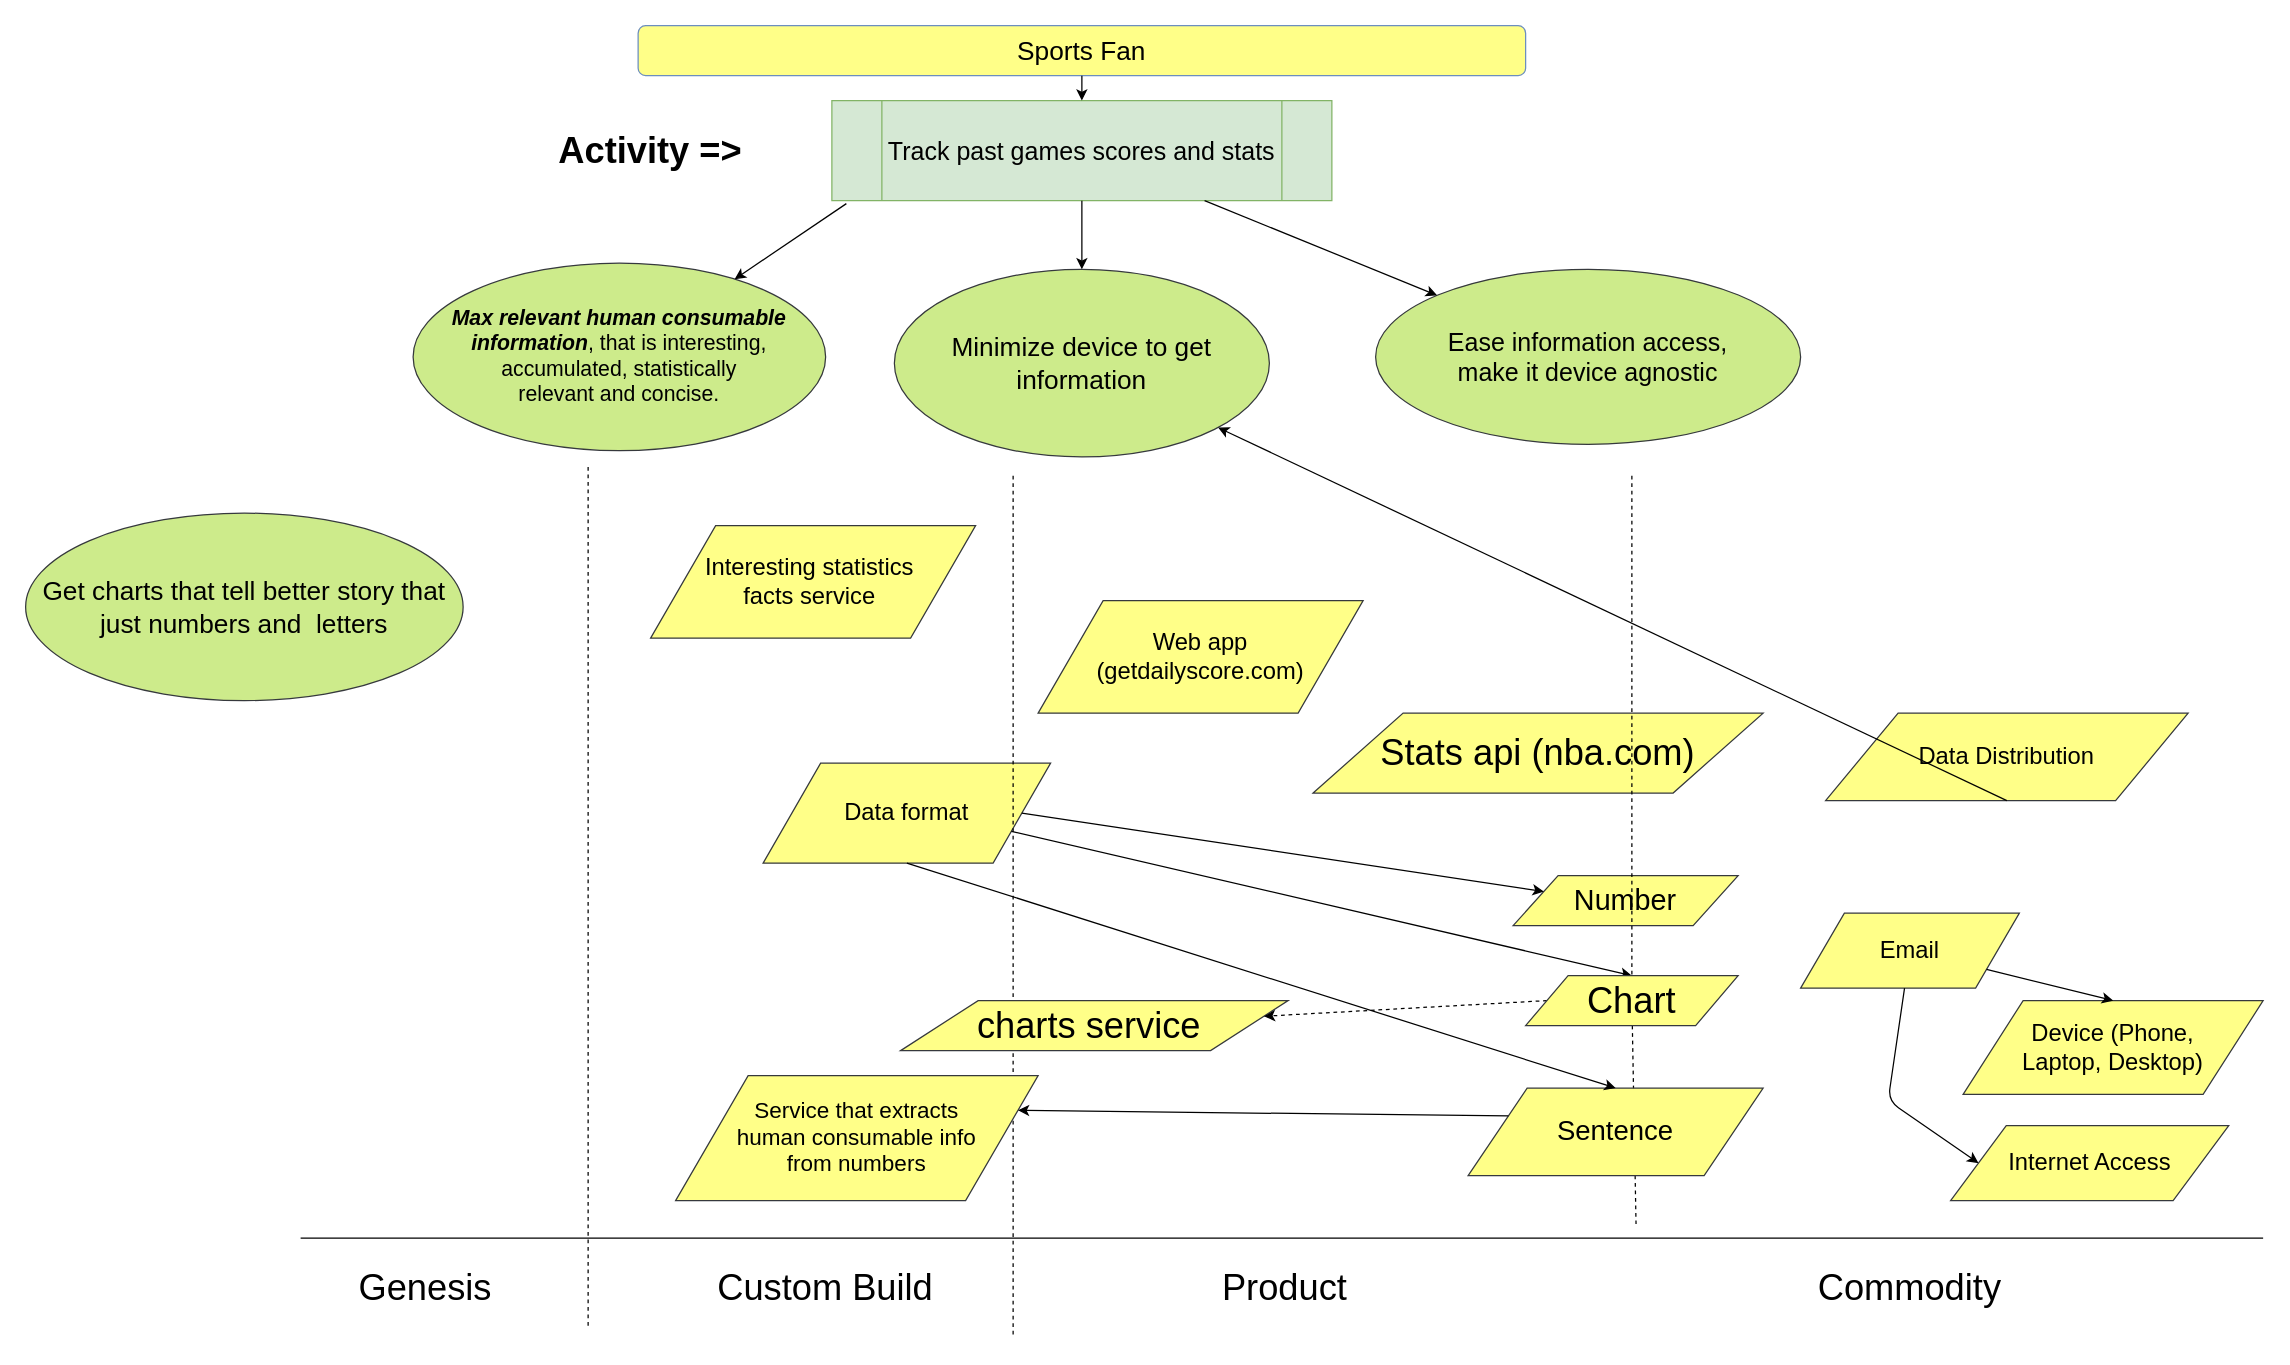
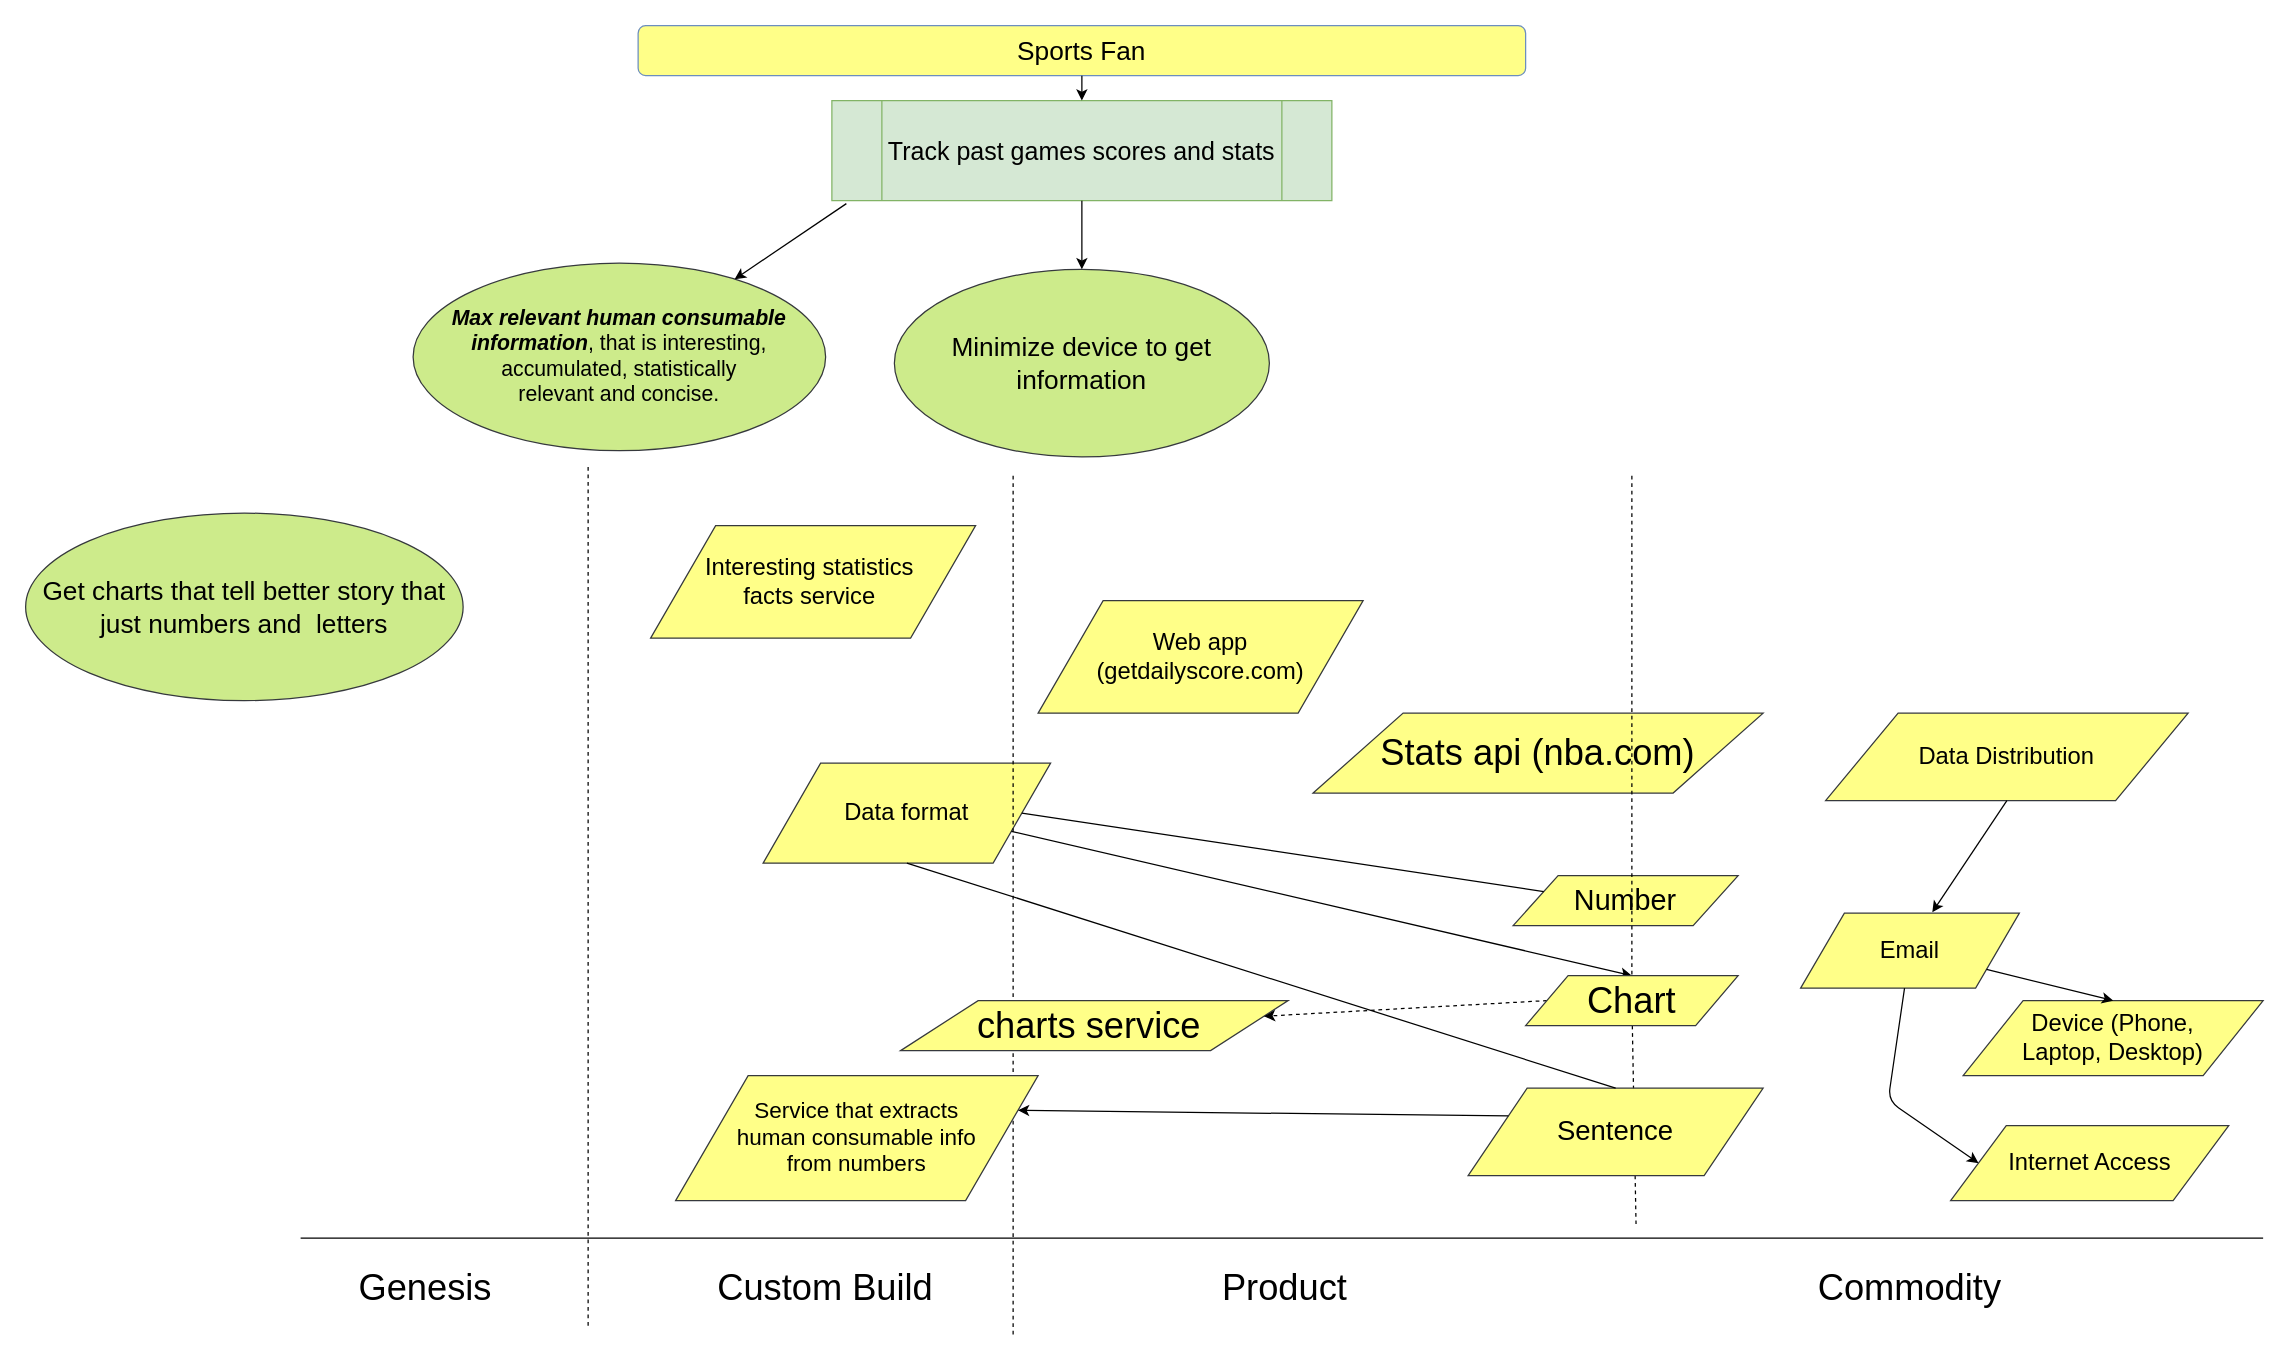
node "Activity =>": removed
edge "Track past games scores and stats" -> "Ease information access, make it device agnostic": removed
node "Ease information access, make it device agnostic": removed
edge "Data Distribution" -> "Minimize device to get information": now "Data Distribution" -> "Email"
edge "Data format" -> "Number": arrowhead classic -> none
node "Device (Phone, Laptop, Desktop)": size 300x94 -> 300x75
edge "Data format" -> "Sentence": arrowhead classic -> none
